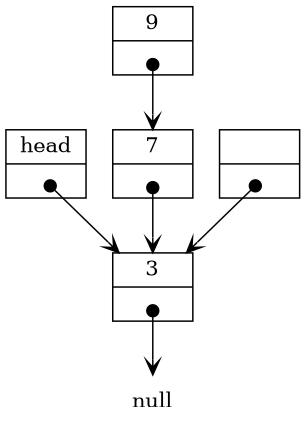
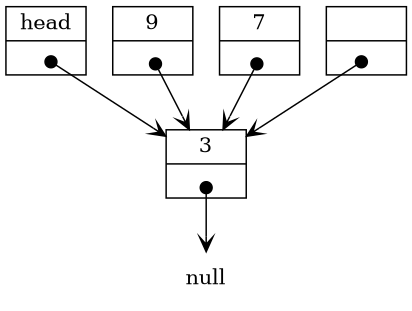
edge "9" -- "7": now "9" -- "3"
